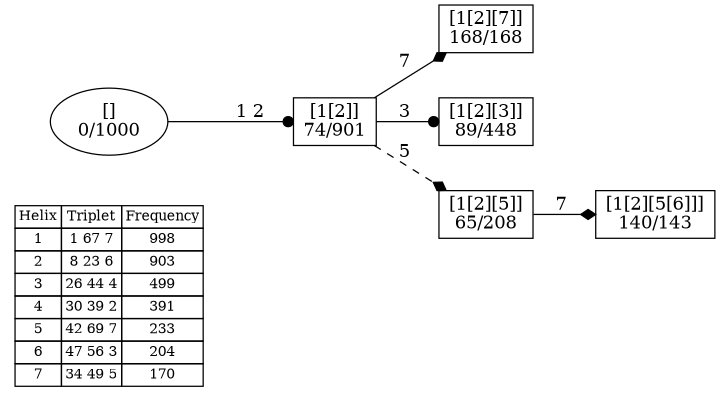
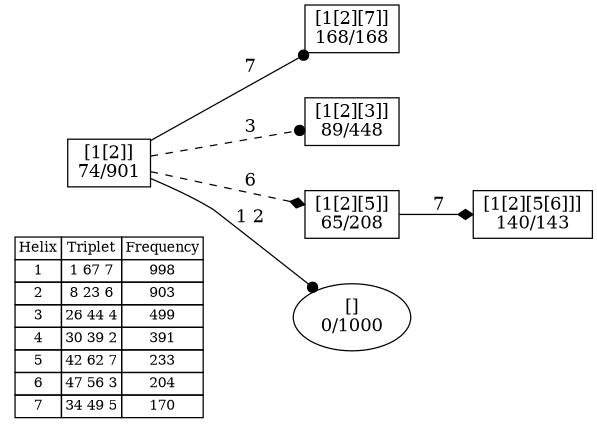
edge "[1[2]] 74/901" -> "[1[2][7]] 168/168": arrowhead diamond -> dot
edge "[] 0/1000" -> "[1[2]] 74/901": reversed
edge "[1[2]] 74/901" -> "[1[2][3]] 89/448": style solid -> dashed
edge "[1[2]] 74/901" -> "[1[2][5]] 65/208": label "5 " -> "6 "
node "Helix": text "42 69 7" -> "42 62 7"
